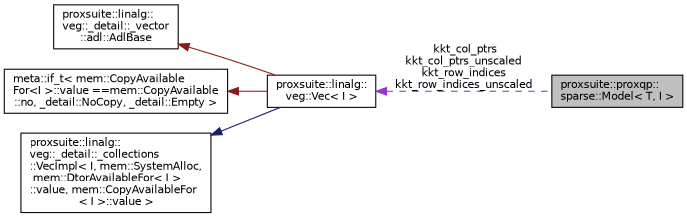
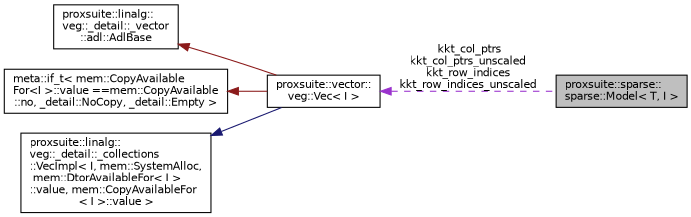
node "proxsuite::linalg:: veg::Vec< I >": label "proxsuite::linalg:: veg::Vec< I >" -> "proxsuite::vector:: veg::Vec< I >"
node "proxsuite::proxqp:: sparse::Model< T, I >": label "proxsuite::proxqp:: sparse::Model< T, I >" -> "proxsuite::sparse:: sparse::Model< T, I >"
